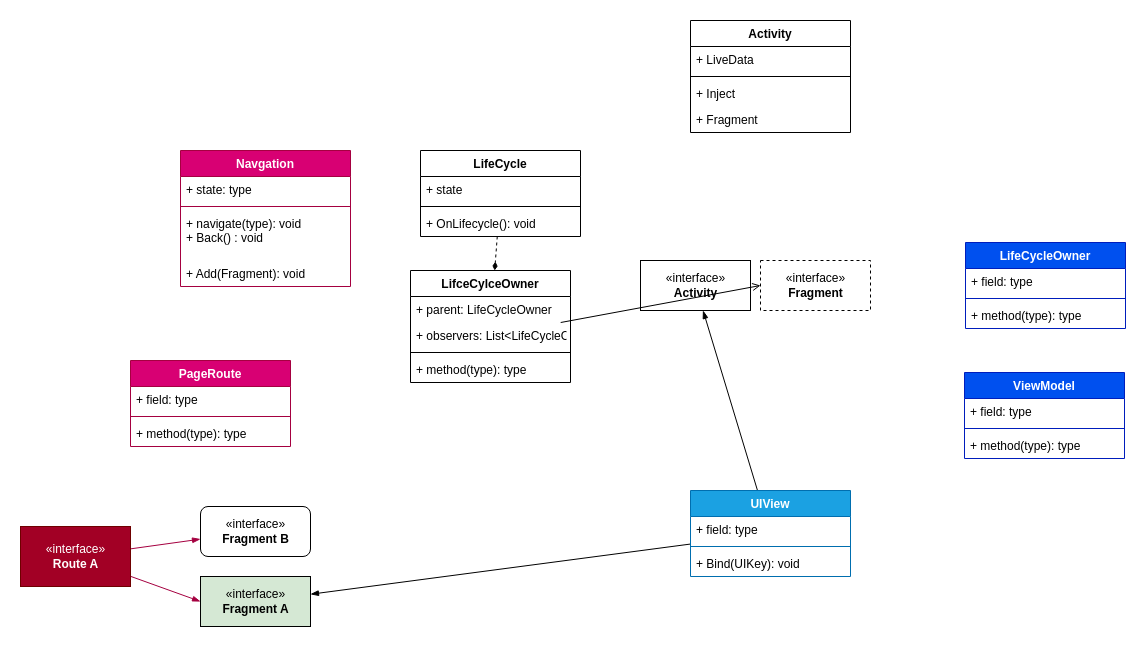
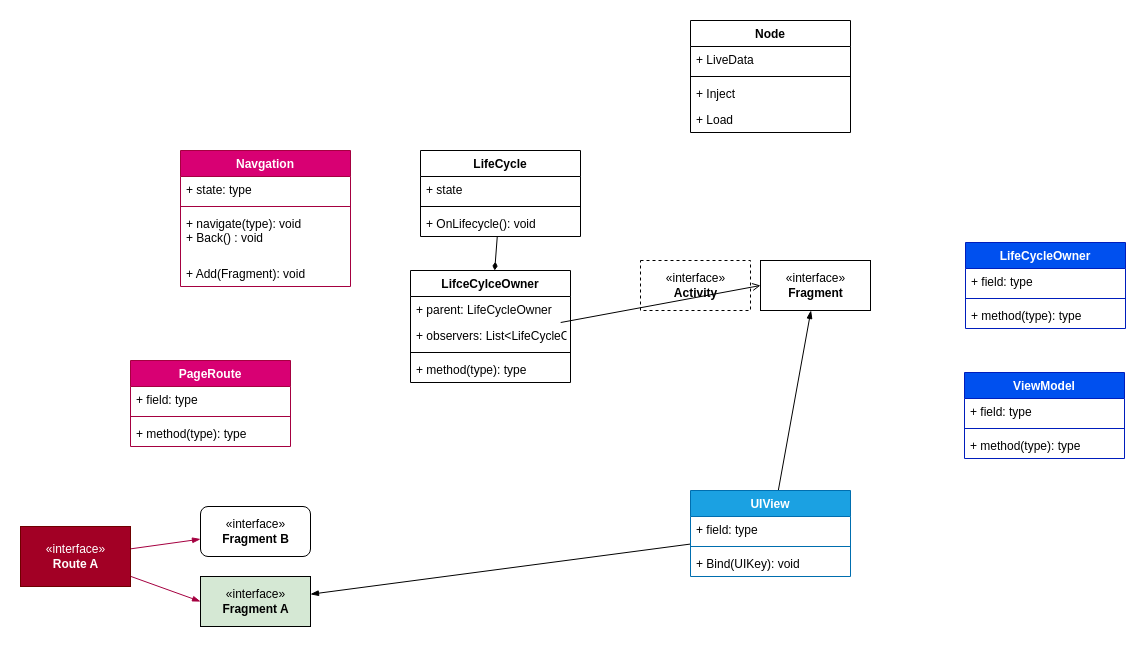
node "Activity": label "Activity" -> "Node"
node "+ Fragment": label "+ Fragment" -> "+ Load"
edge "LifeCycle" -> "LifceCylceOwner": style dashed -> solid
node "«interface» Activity": style solid -> dashed
node "«interface» Fragment": style dashed -> solid
edge "UIView" -> "«interface» Activity": now "UIView" -> "«interface» Fragment"
